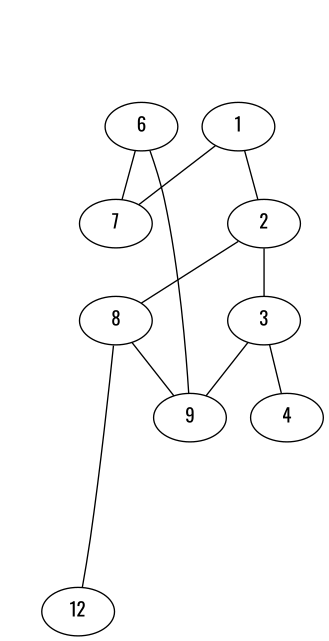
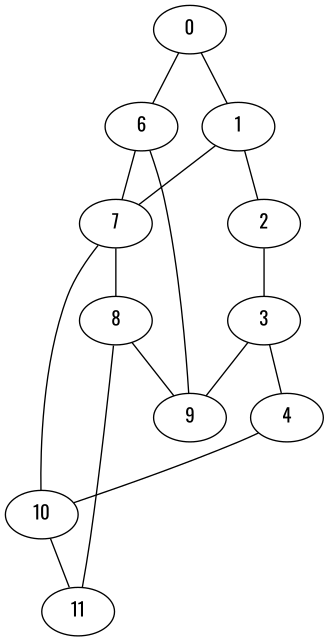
node "0": added
edge "2" -- "8": now "7" -- "8"
node "10": added
node "12": label "12" -> "11"
